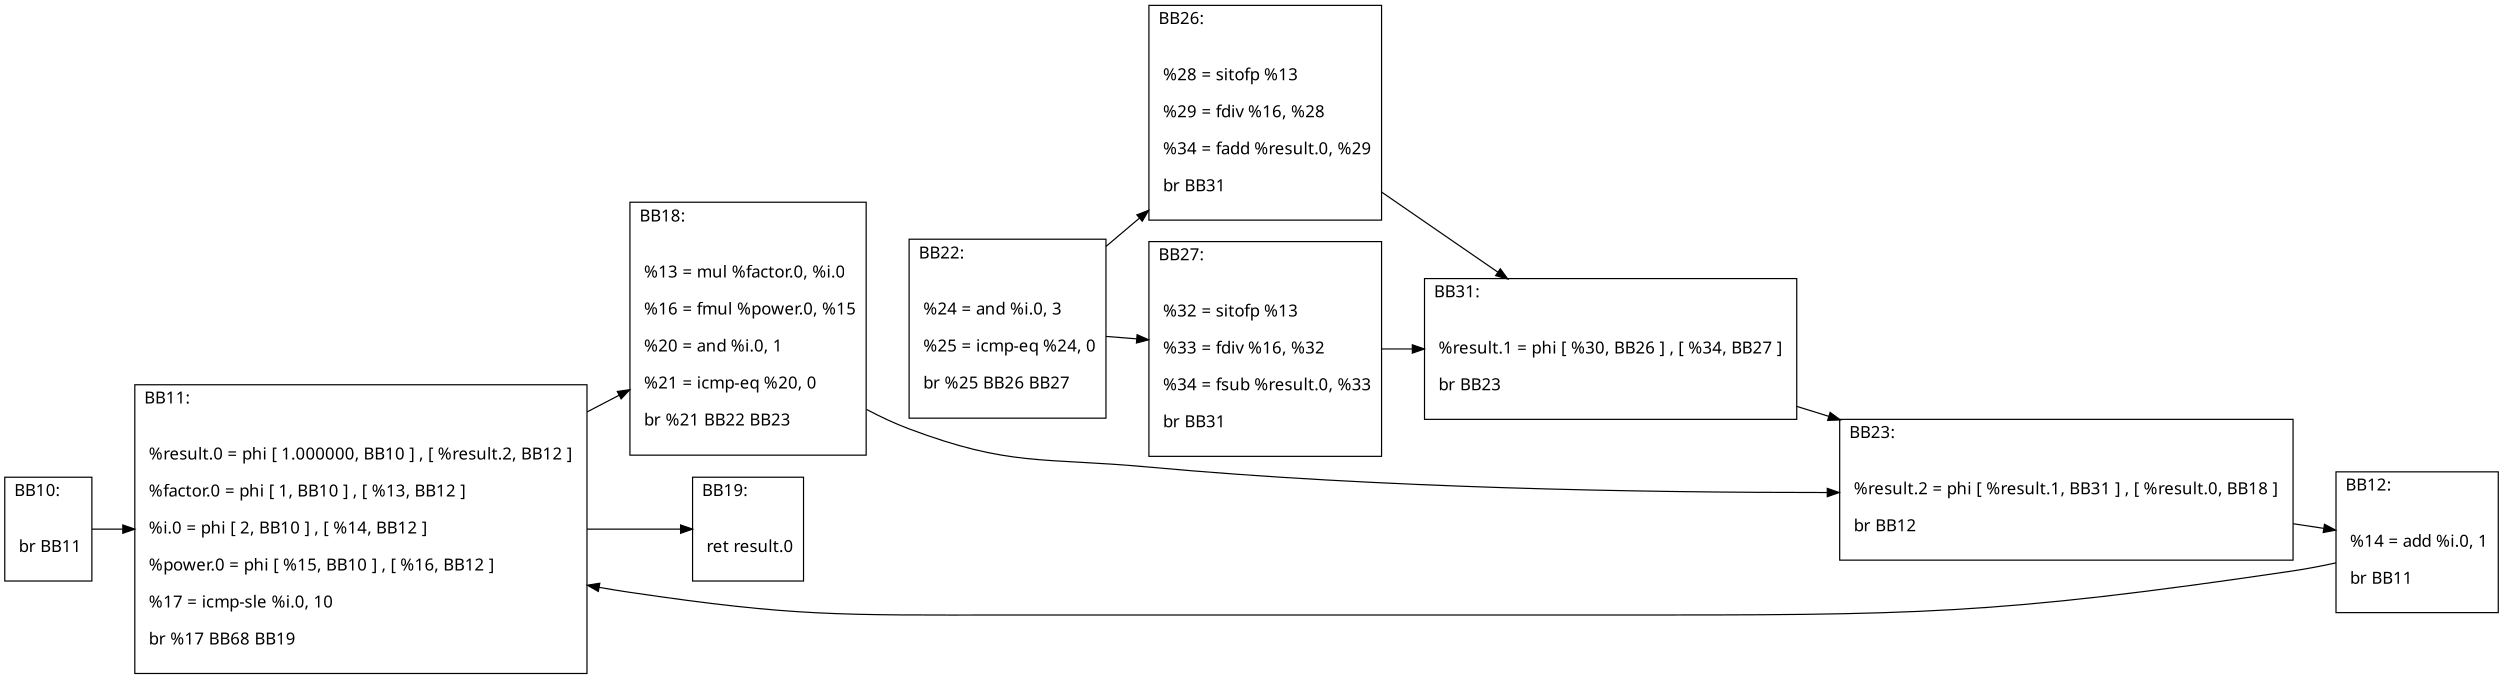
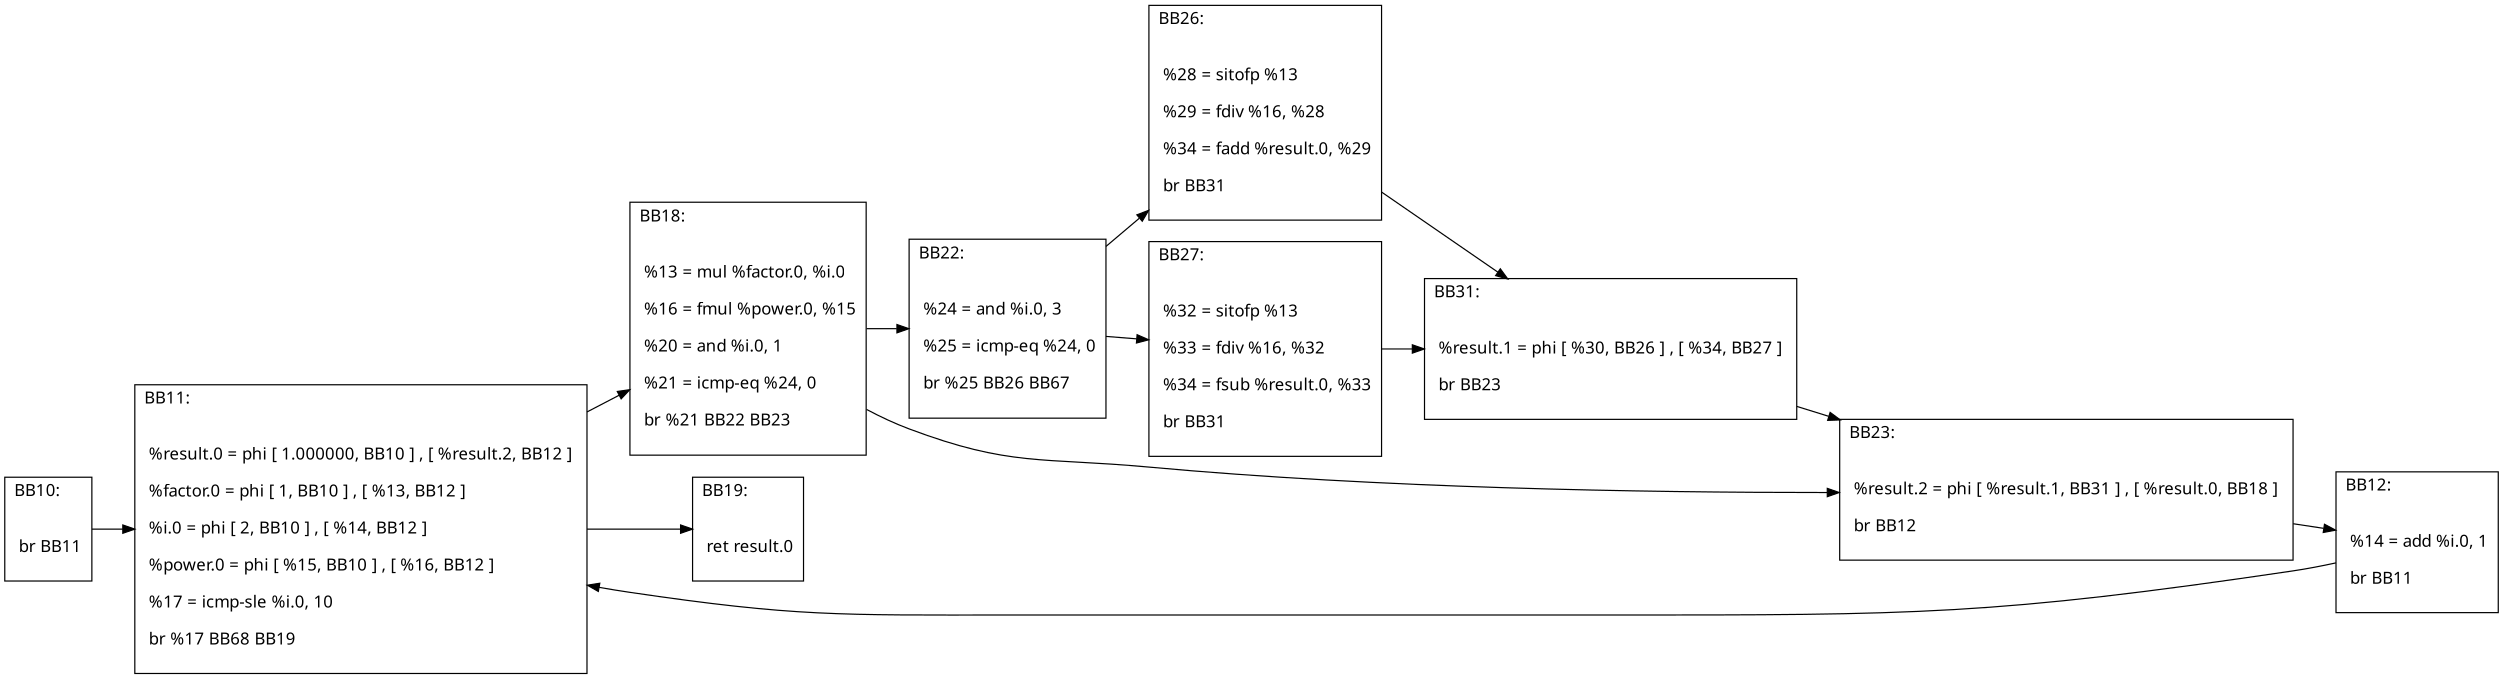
edge "BB18:" -> "BB22:": added
node "BB18:": text "%21 = icmp-eq %20, 0" -> "%21 = icmp-eq %24, 0"
node "BB22:": text "br %25 BB26 BB27" -> "br %25 BB26 BB67"
